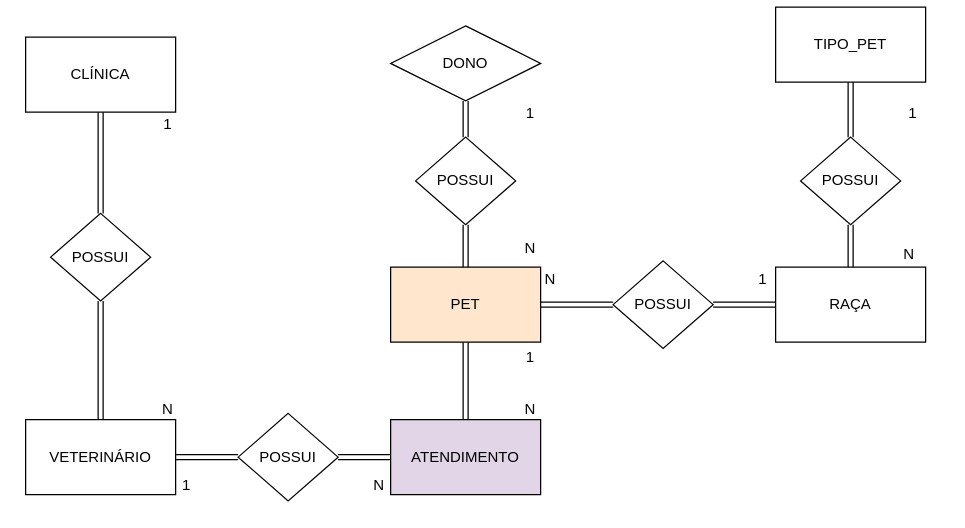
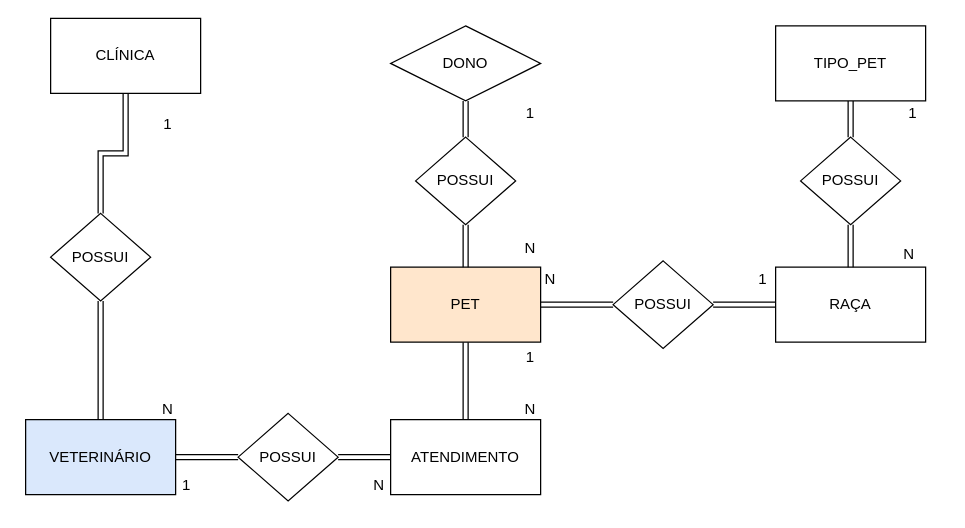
node "TIPO_PET": moved (851, 44) -> (851, 63)
node "CLÍNICA": moved (101, 74) -> (126, 56)
node "VETERINÁRIO": fillcolor #ffffff -> #dae8fc
node "ATENDIMENTO": fillcolor #e1d5e7 -> #ffffff
